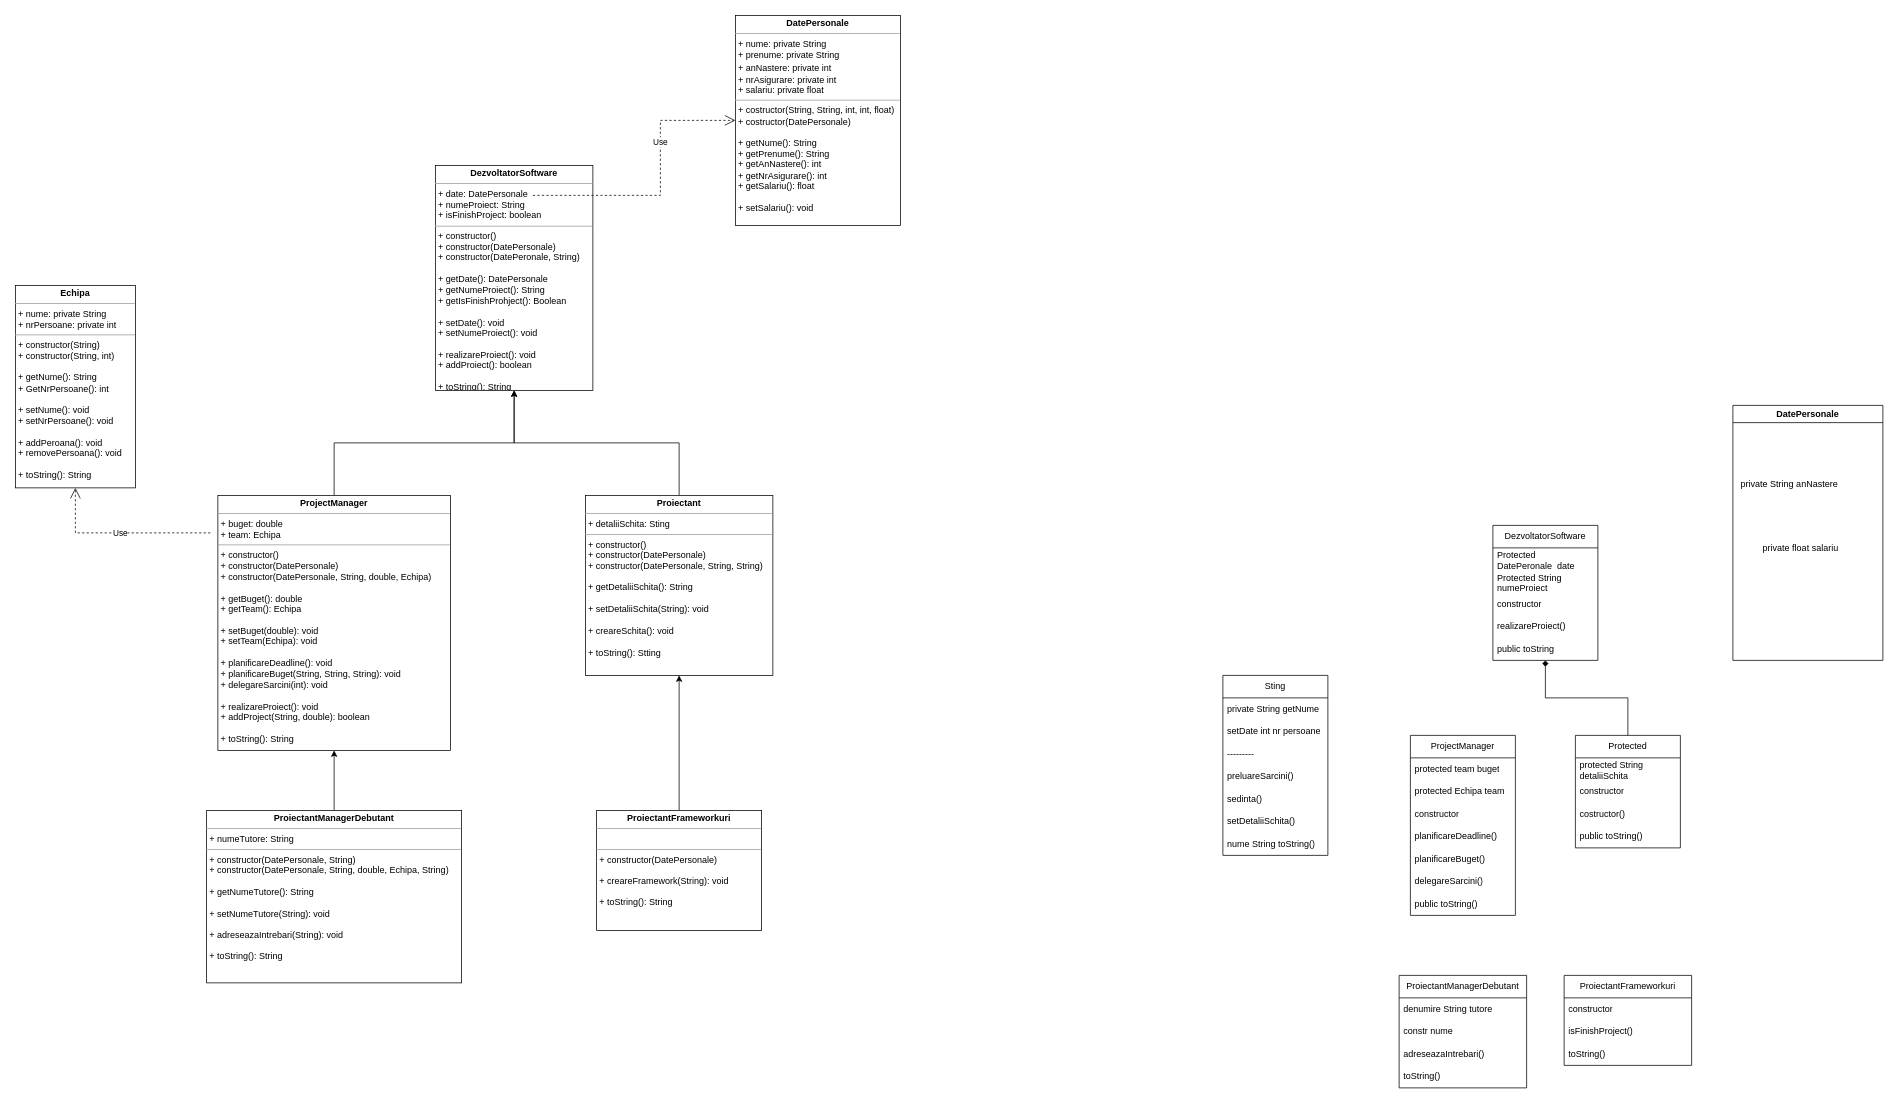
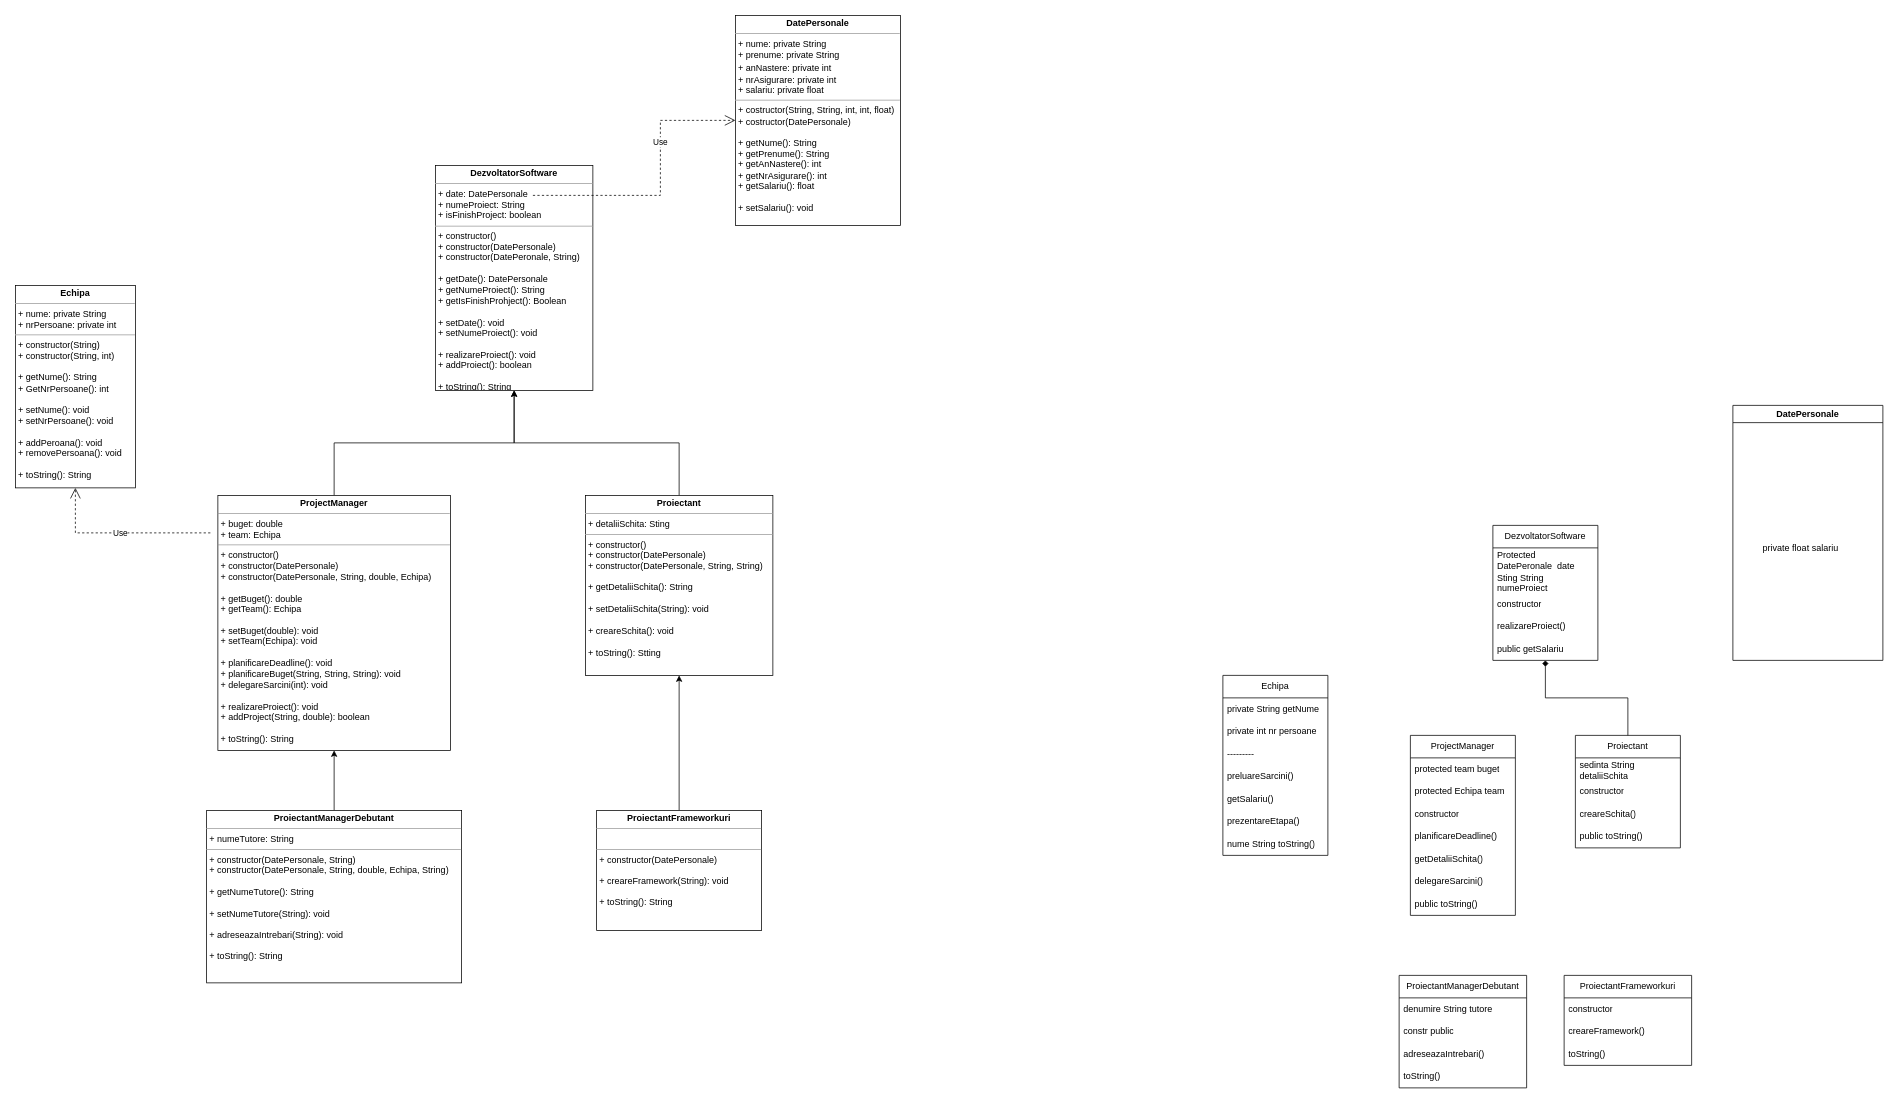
node "private String anNastere": removed
node "Protected String numeProiect": label "Protected String numeProiect" -> "Sting String numeProiect"
node "public toString": label "public toString" -> "public getSalariu"
node "Sting": label "Sting" -> "Echipa"
node "setDate int nr persoane": label "setDate int nr persoane" -> "private int nr persoane"
node "Protected": label "Protected" -> "Proiectant"
node "protected String detaliiSchita": label "protected String detaliiSchita" -> "sedinta String detaliiSchita"
node "sedinta()": label "sedinta()" -> "getSalariu()"
node "costructor()": label "costructor()" -> "creareSchita()"
node "setDetaliiSchita()": label "setDetaliiSchita()" -> "prezentareEtapa()"
node "planificareBuget()": label "planificareBuget()" -> "getDetaliiSchita()"
node "constr nume": label "constr nume" -> "constr public"
node "isFinishProject()": label "isFinishProject()" -> "creareFramework()"
